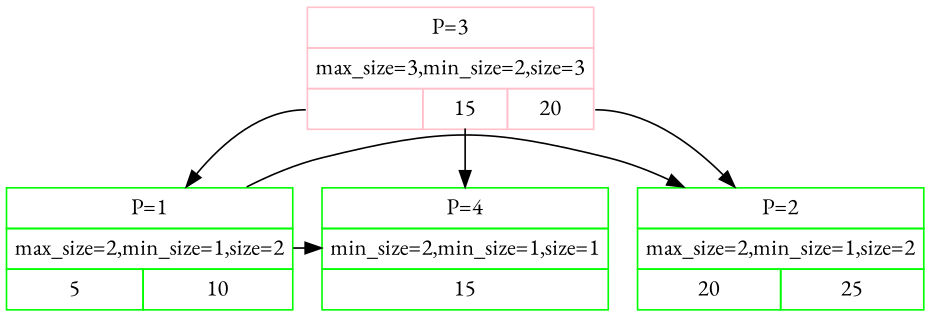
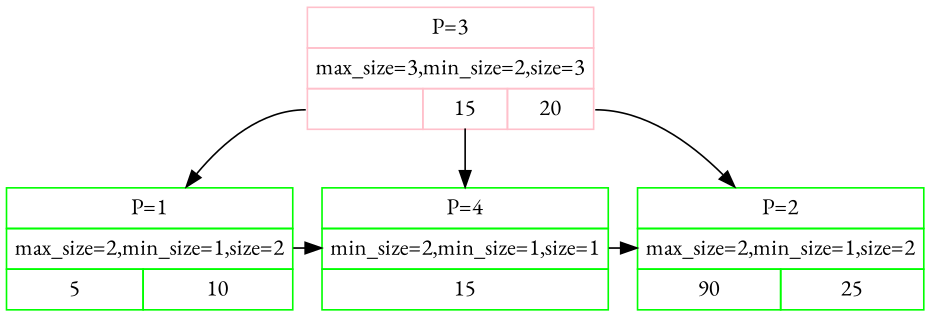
edge "P=1" -> "P=2": now "P=4" -> "P=2"
node "P=2": text "20" -> "90"
